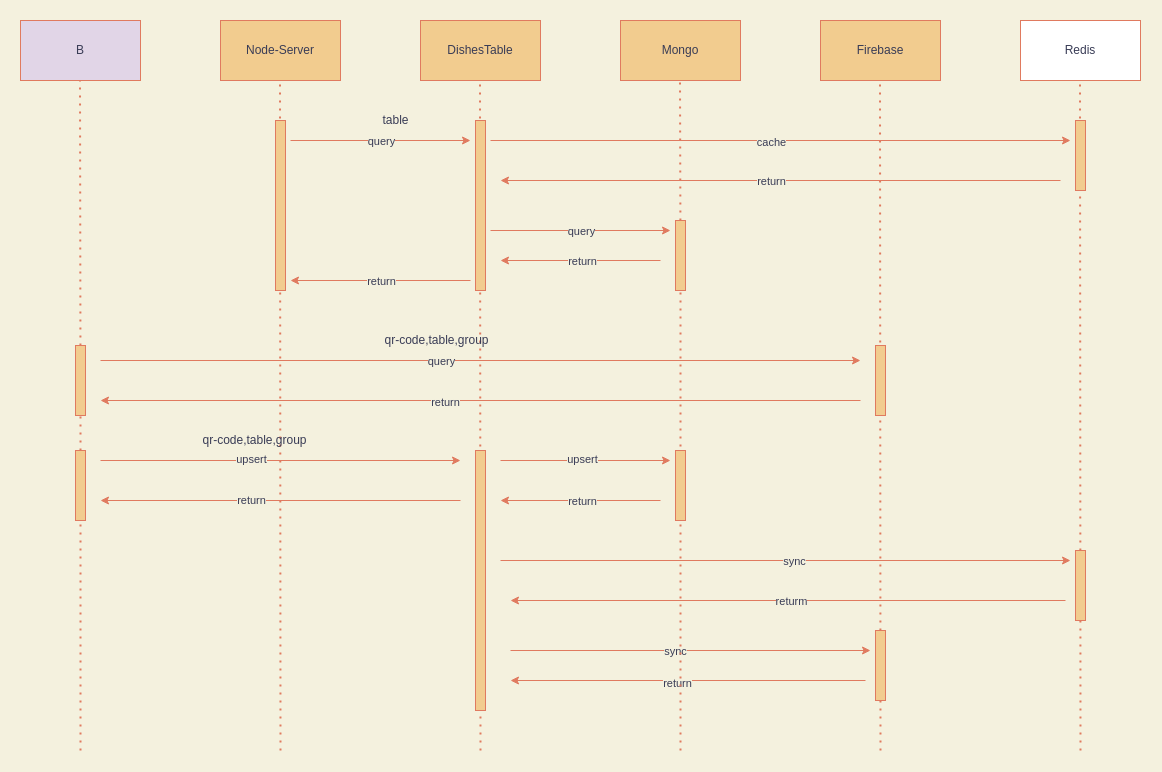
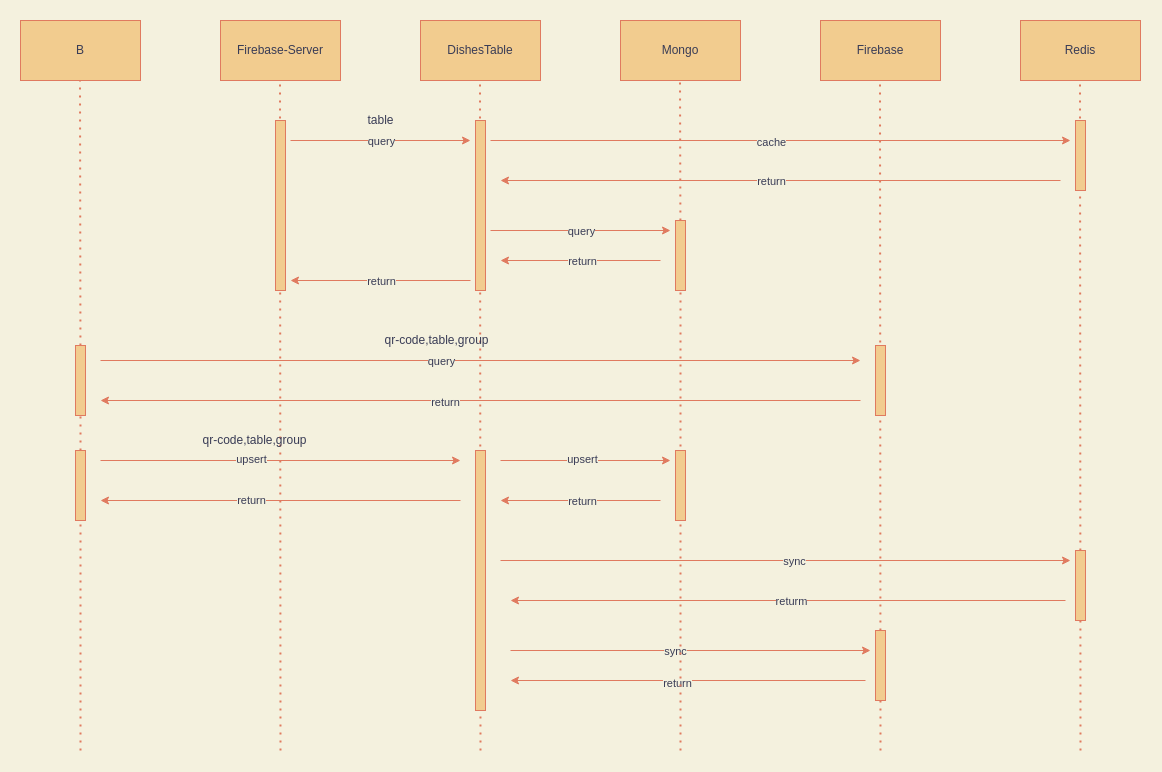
node "B": fillcolor #e1d5e7 -> #f2cc8f
node "Node-Server": label "Node-Server" -> "Firebase-Server"
node "Redis": fillcolor #ffffff -> #f2cc8f
node "table": moved (396, 121) -> (381, 121)
